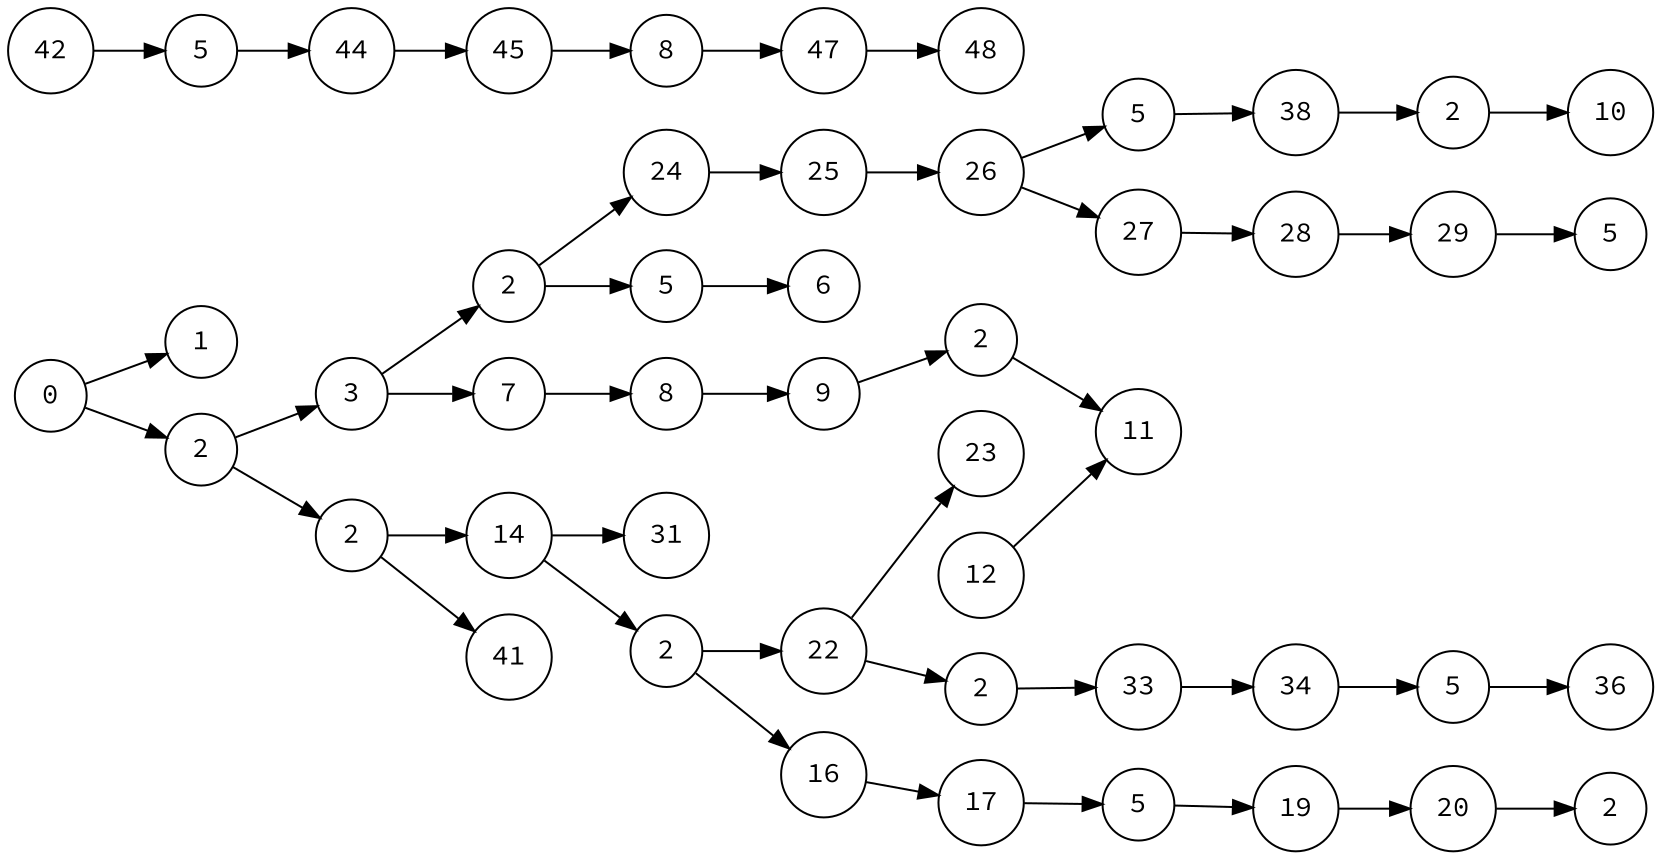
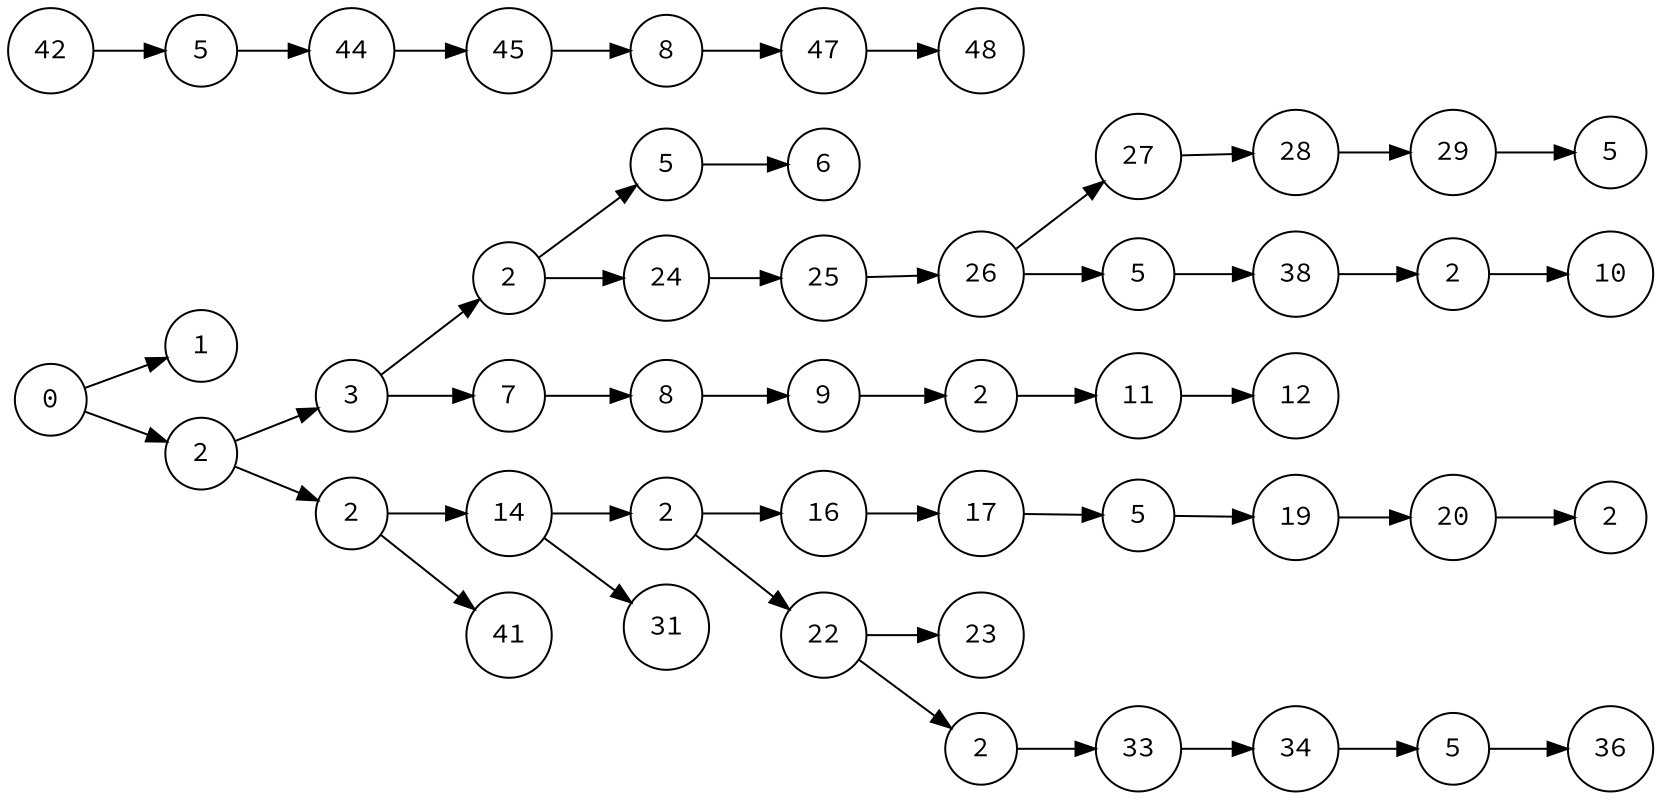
edge "12" -> "11": reversed
